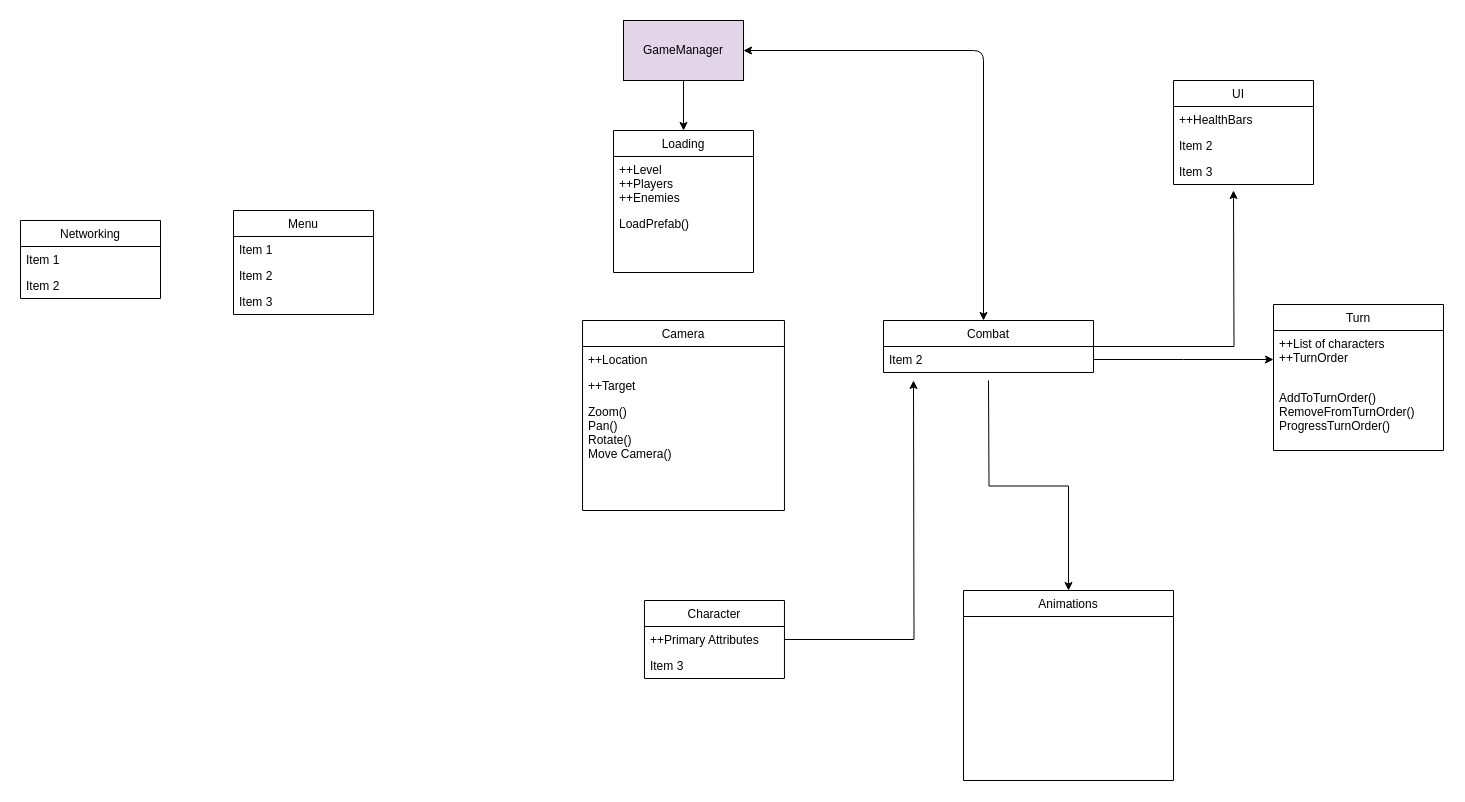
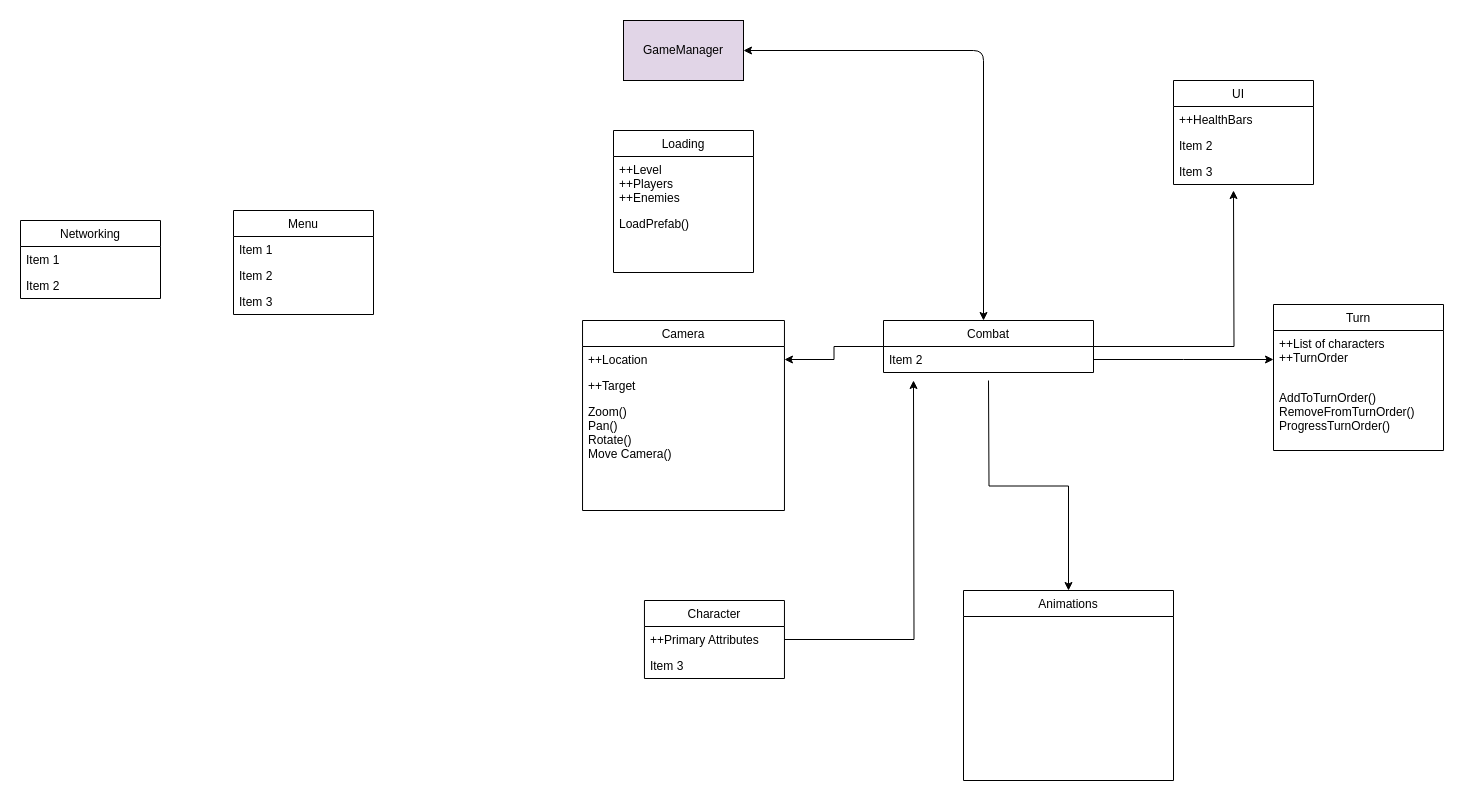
edge "GameManager" -> "Loading": removed
edge "Combat" -> "++Location": added
